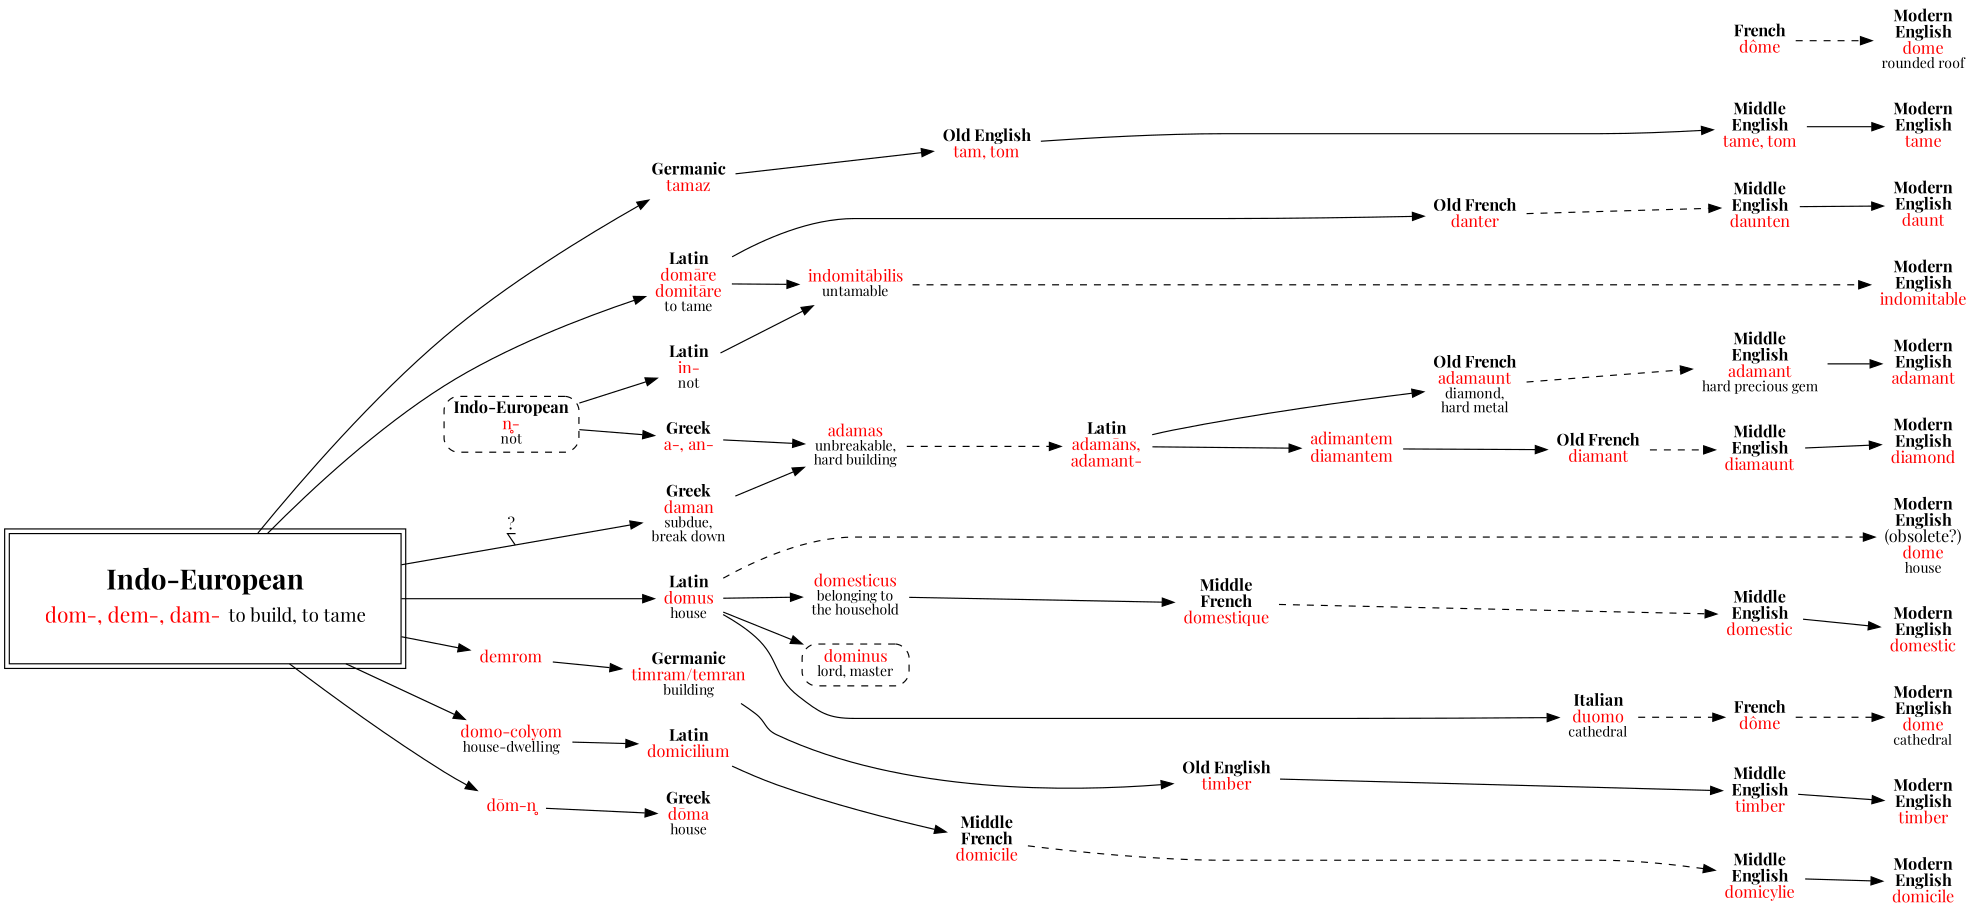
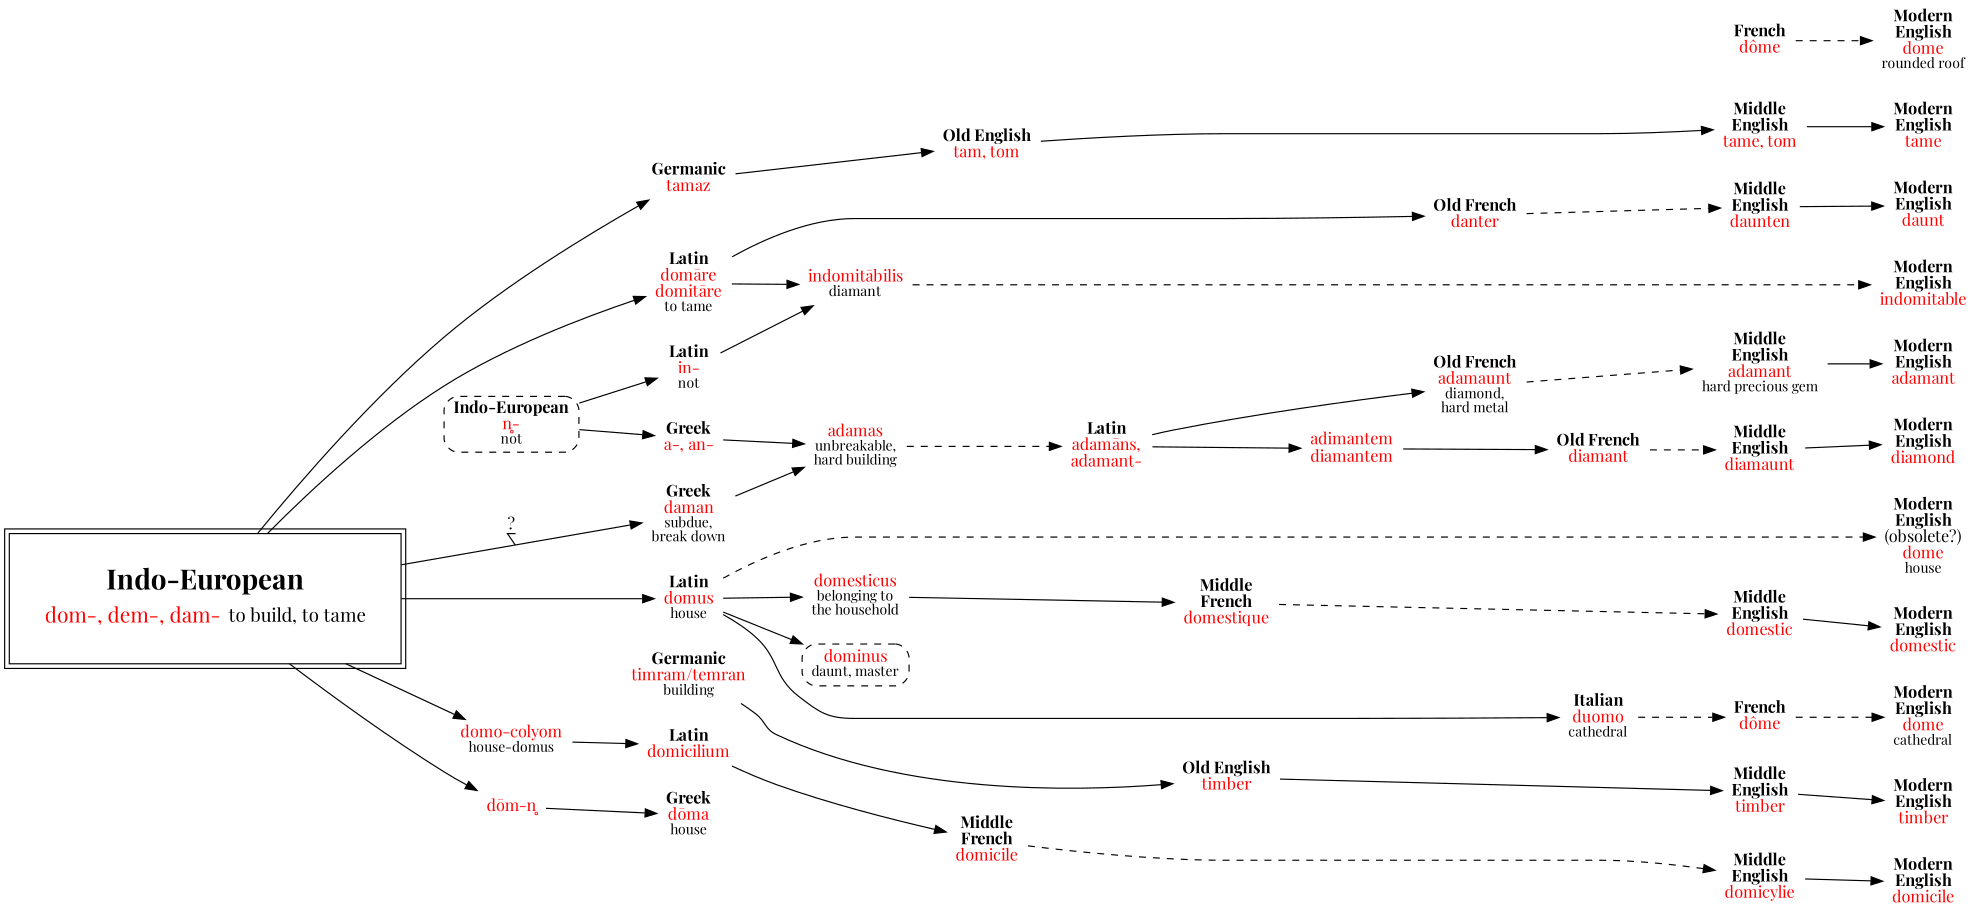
node "indomitābilis": text "untamable" -> "diamant"
node "demrom": removed
node "dominus": text "lord, master" -> "daunt, master"
node "domo-colyom": text "house-dwelling" -> "house-domus"
